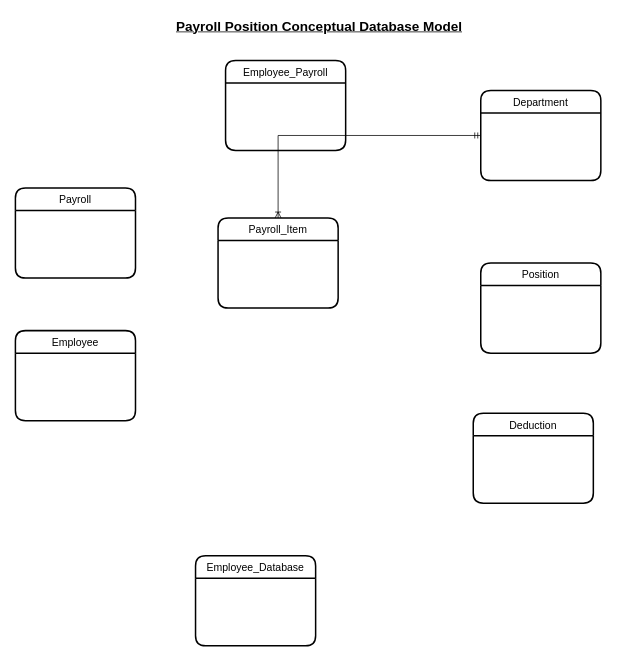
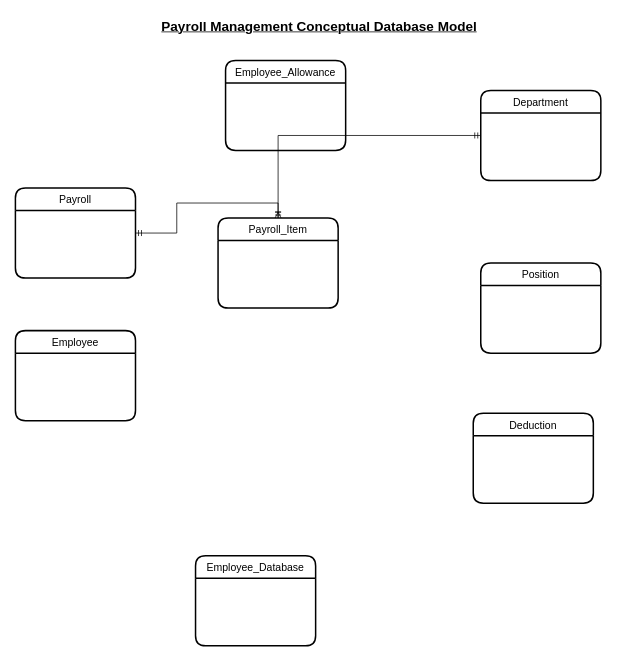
node "Payroll Position Conceptual Database Model": label "Payroll Position Conceptual Database Model" -> "Payroll Management Conceptual Database Model"
node "Employee_Payroll": label "Employee_Payroll" -> "Employee_Allowance"
edge "Payroll" -- "Payroll_Item": added
